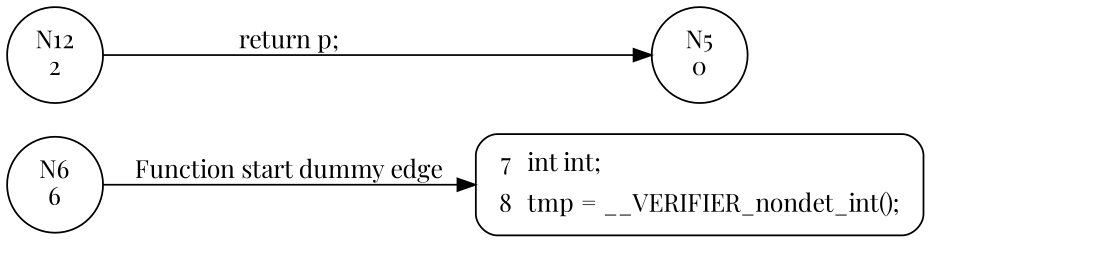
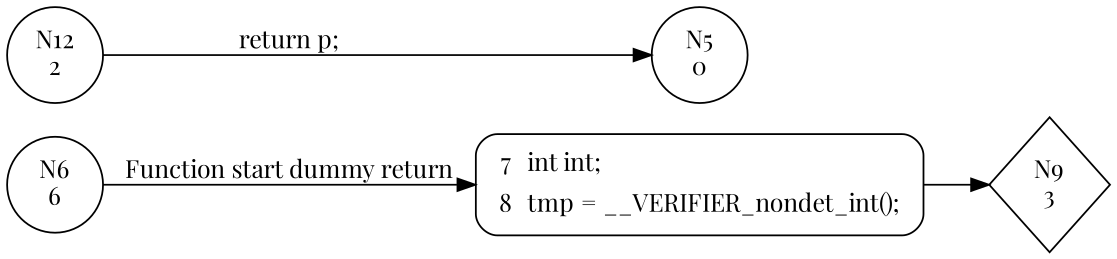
edge "N6 6" -> "7": label "Function start dummy edge" -> "Function start dummy return"
node "N9 3": added
